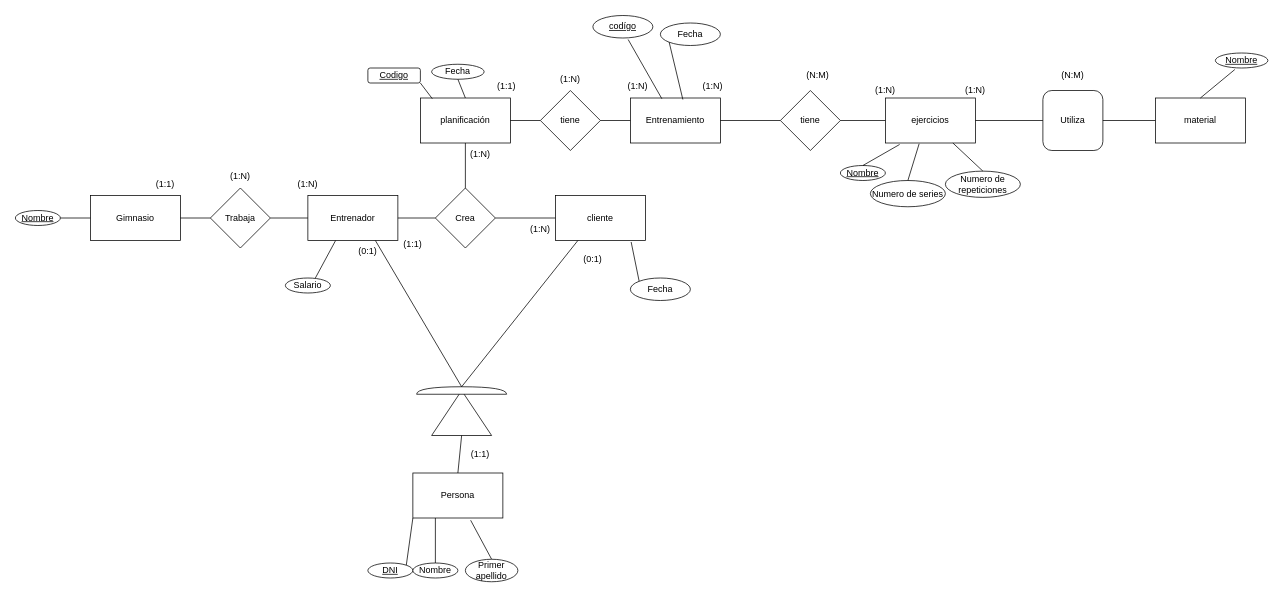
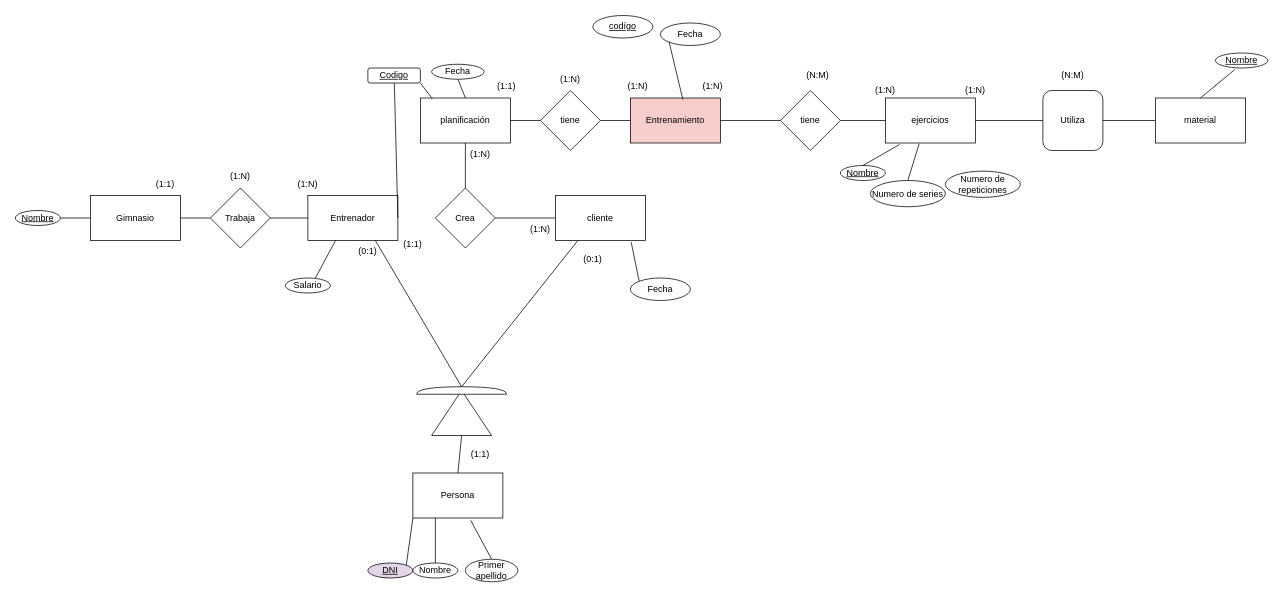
edge "codígo" -- "Entrenamiento": removed
node "Entrenamiento": fillcolor #ffffff -> #f8cecc
edge "ejercicios" -- "Numero de repeticiones": removed
edge "Entrenador" -- "Crea": now "Entrenador" -- "Codigo"
node "DNI": fillcolor #ffffff -> #e1d5e7
